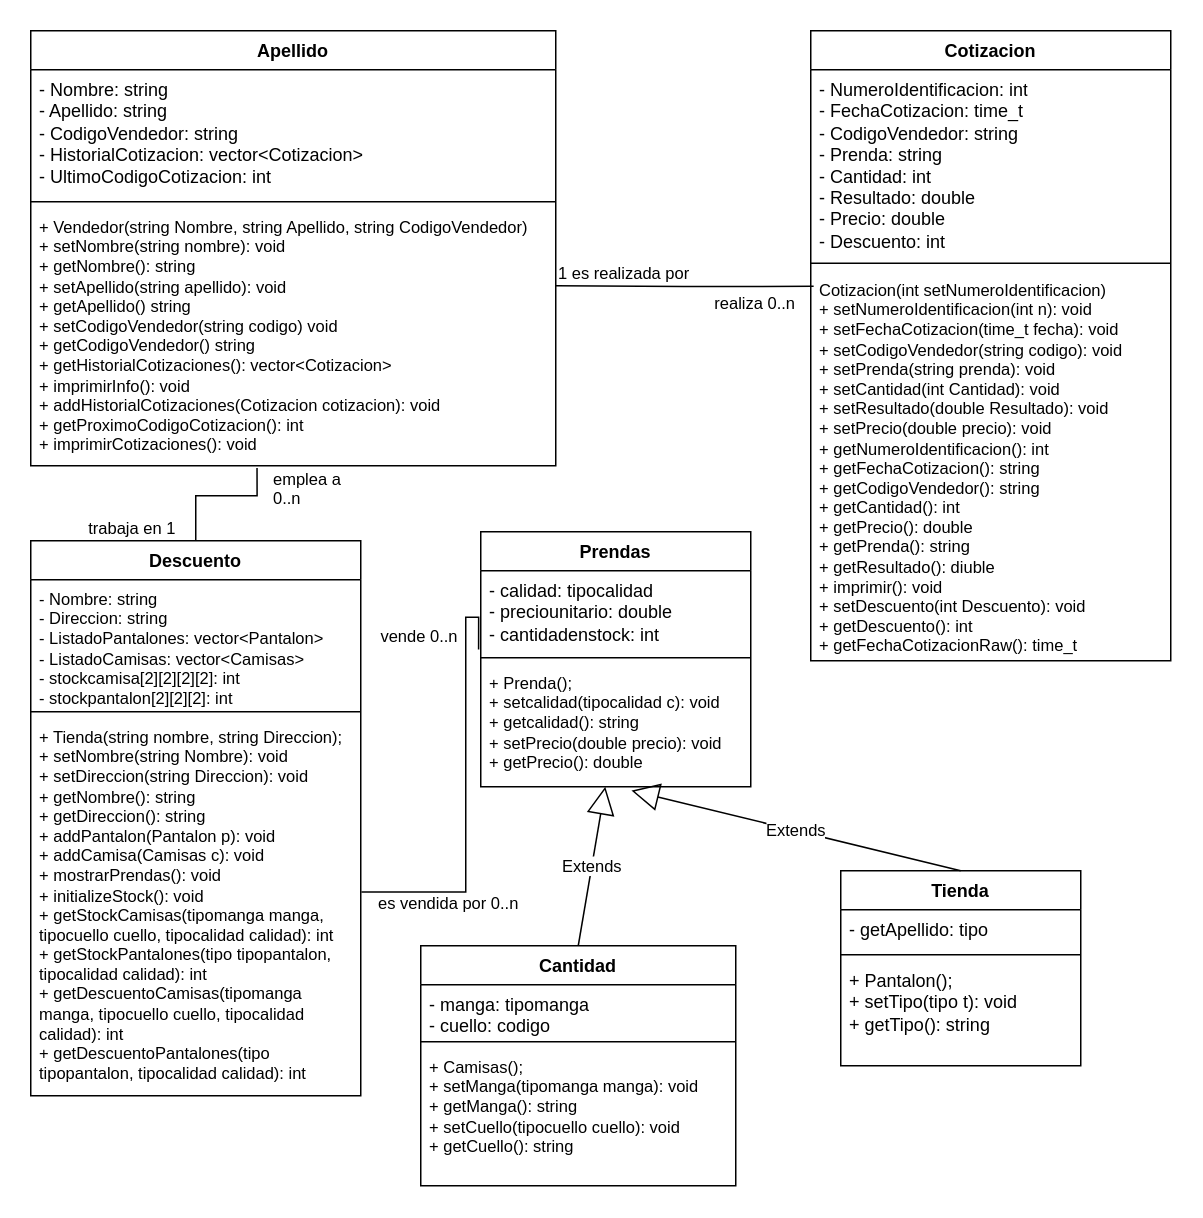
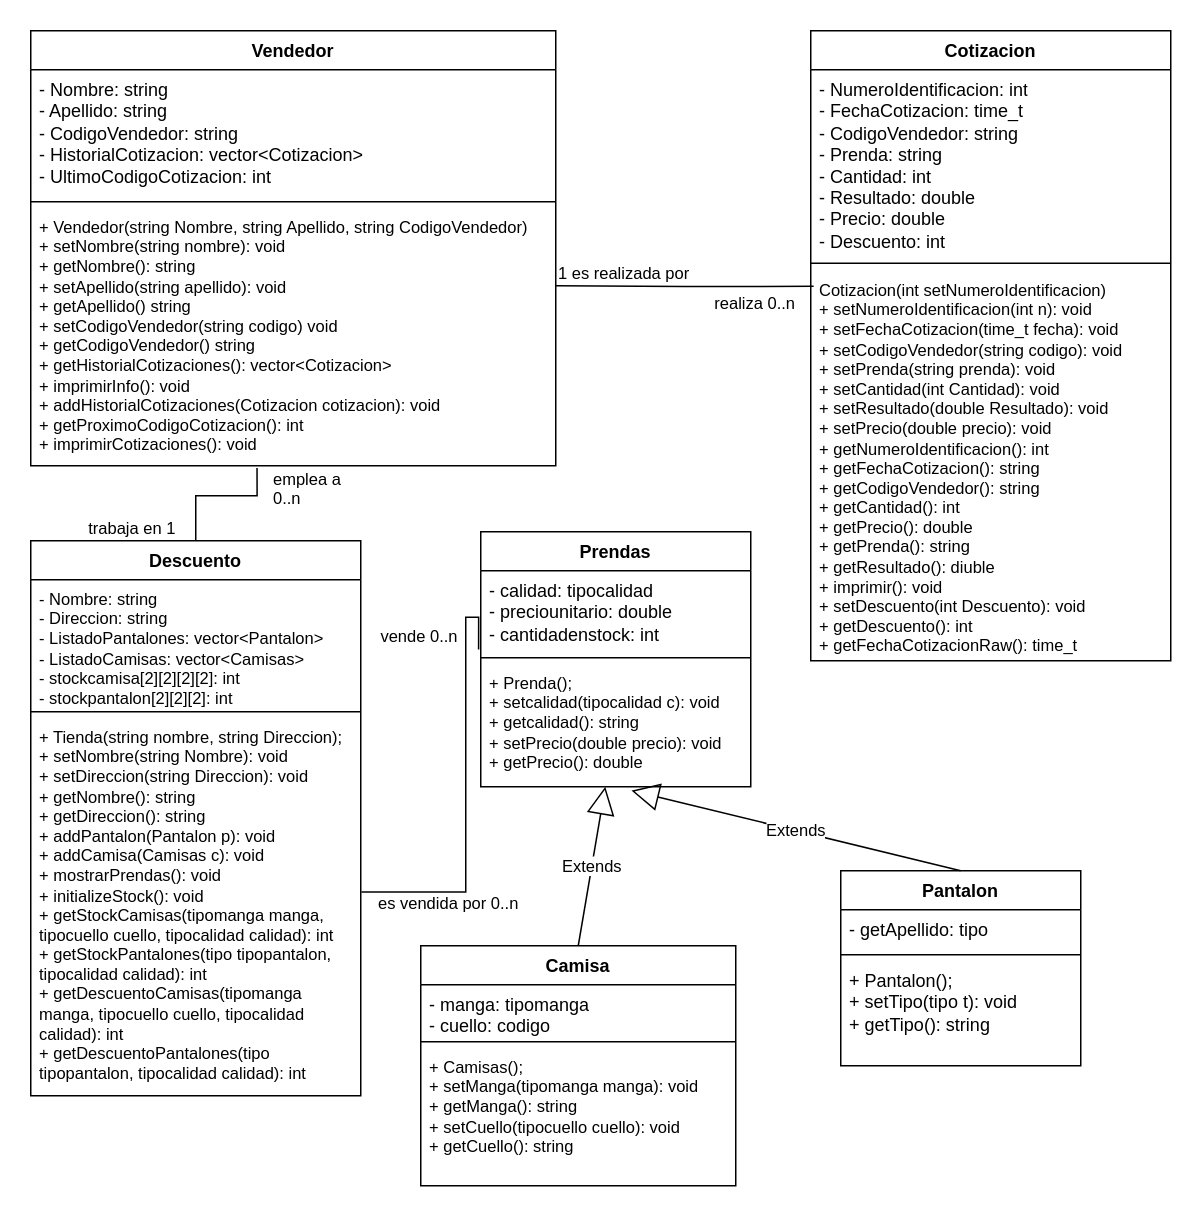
node "Apellido": label "Apellido" -> "Vendedor"
node "Tienda": label "Tienda" -> "Pantalon"
node "Cantidad": label "Cantidad" -> "Camisa"
